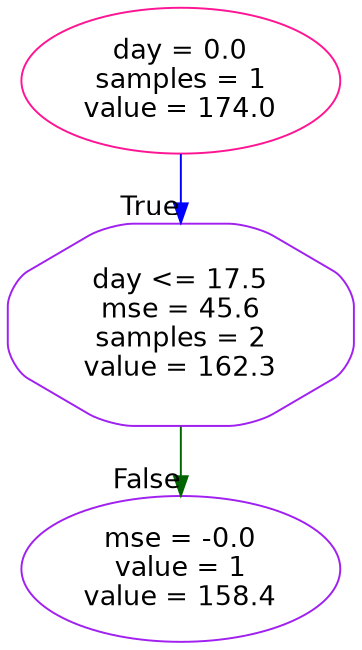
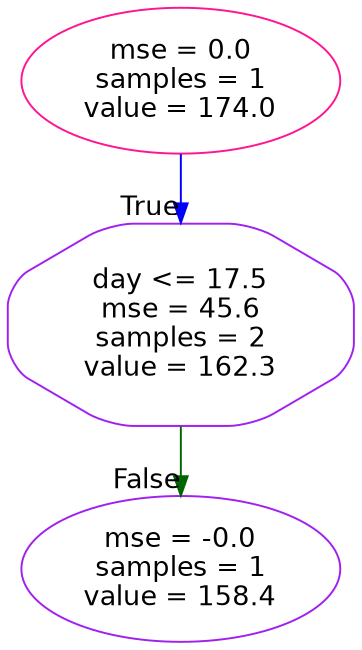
node "day = 0.0 samples = 1 value = 174.0": label "day = 0.0 samples = 1 value = 174.0" -> "mse = 0.0 samples = 1 value = 174.0"
node "mse = -0.0 value = 1 value = 158.4": label "mse = -0.0 value = 1 value = 158.4" -> "mse = -0.0 samples = 1 value = 158.4"
